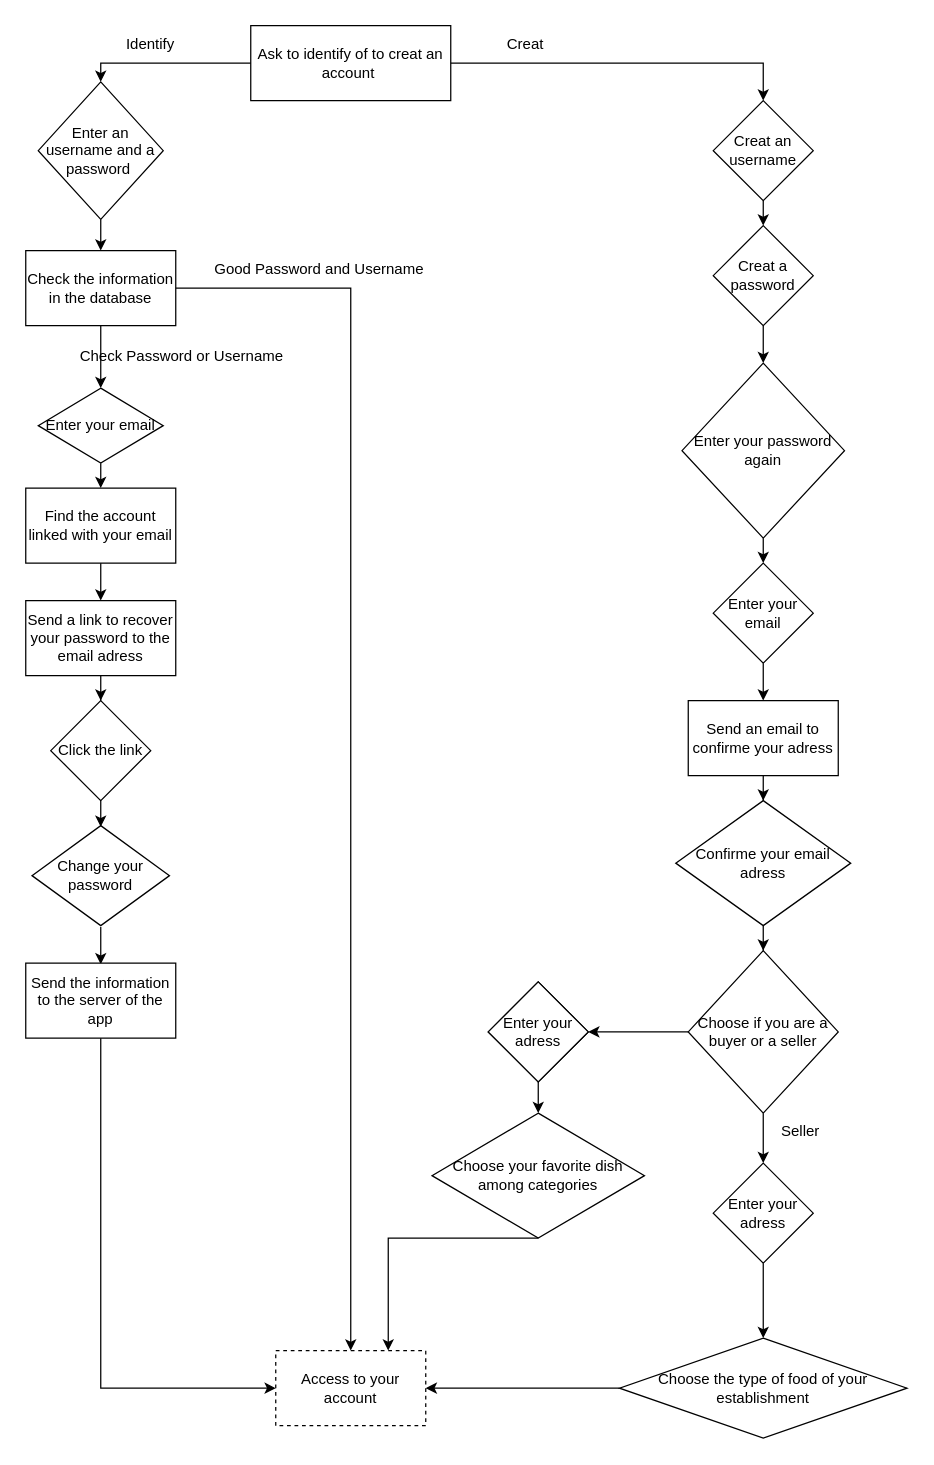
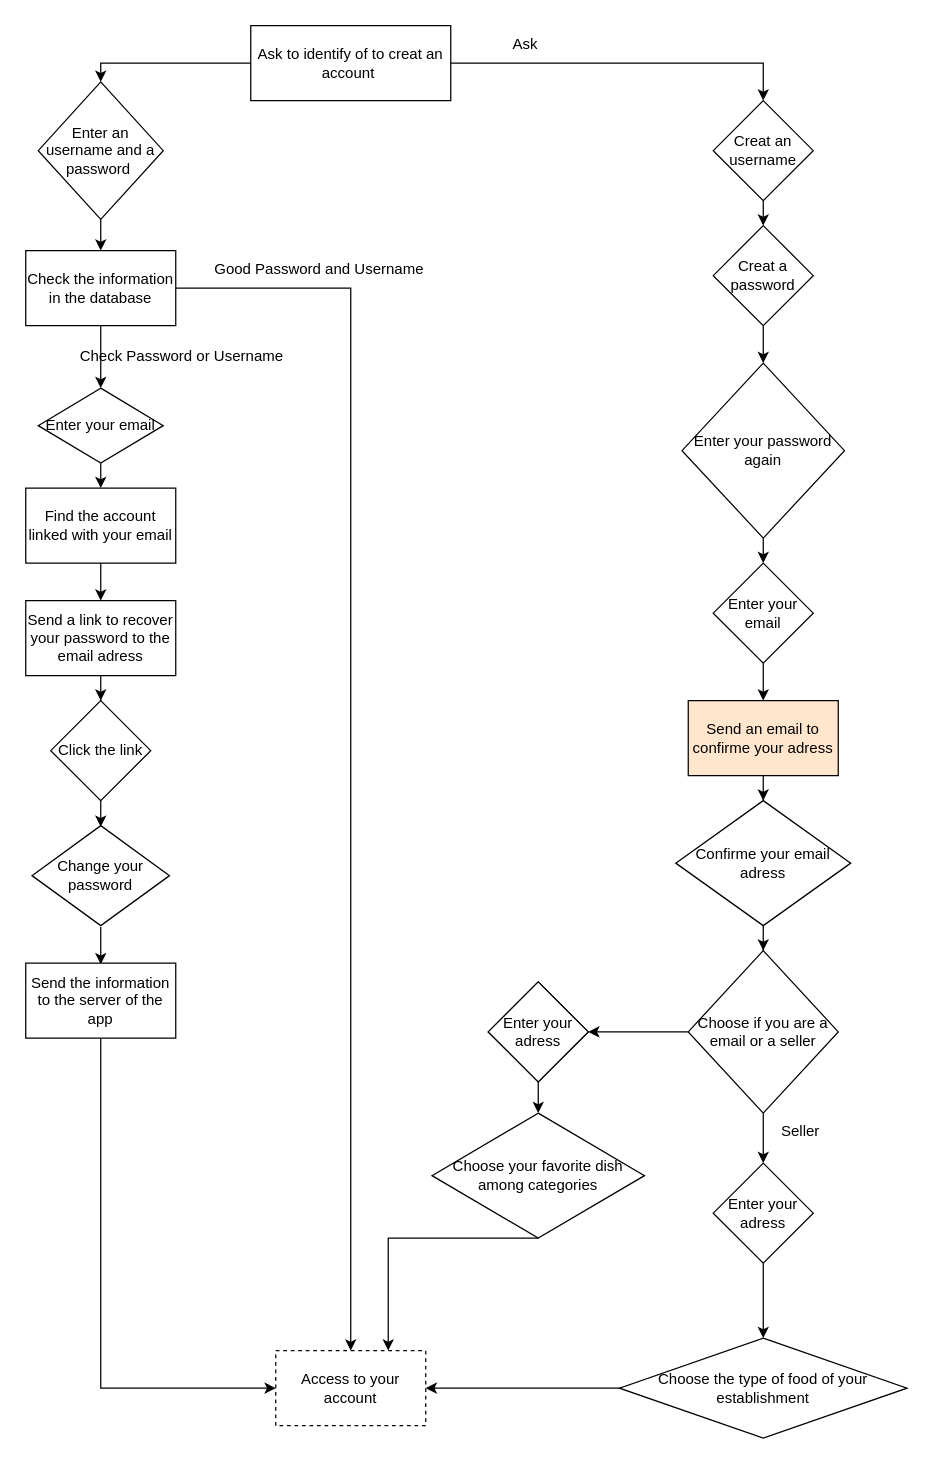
node "Identify": removed
node "Creat": label "Creat" -> "Ask"
node "Send an email to confirme your adress": fillcolor #ffffff -> #ffe6cc
node "Choose if you are a buyer or a seller": label "Choose if you are a buyer or a seller" -> "Choose if you are a email or a seller"
